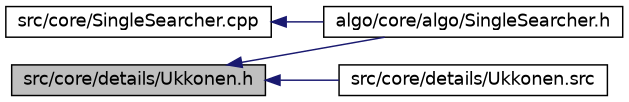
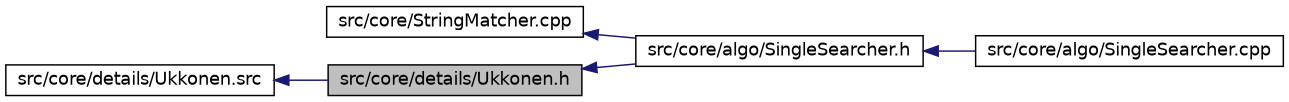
node "src/core/SingleSearcher.cpp": label "src/core/SingleSearcher.cpp" -> "src/core/StringMatcher.cpp"
node "algo/core/algo/SingleSearcher.h": label "algo/core/algo/SingleSearcher.h" -> "src/core/algo/SingleSearcher.h"
node "src/core/algo/SingleSearcher.cpp": added
edge "src/core/details/Ukkonen.src" -> "src/core/details/Ukkonen.h": reversed
